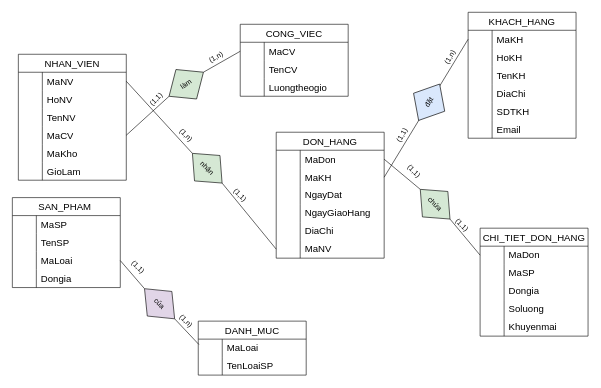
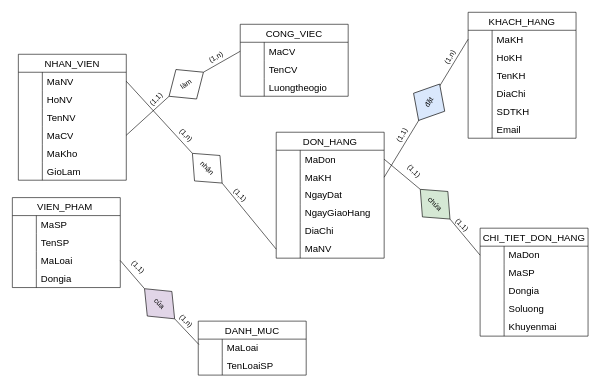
node "làm": fillcolor #d5e8d4 -> #ffffff
node "nhận": fillcolor #d5e8d4 -> #ffffff
node "SAN_PHAM": label "SAN_PHAM" -> "VIEN_PHAM"
